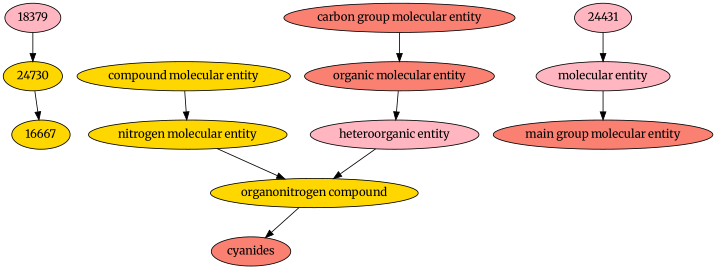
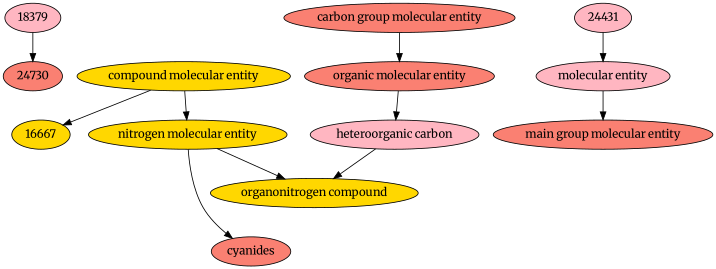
node "24730": fillcolor gold -> salmon
edge "24730" -> "16667": now "compound molecular entity" -> "16667"
node "heteroorganic entity": label "heteroorganic entity" -> "heteroorganic carbon"
edge "organonitrogen compound" -> "cyanides": now "nitrogen molecular entity" -> "cyanides"
